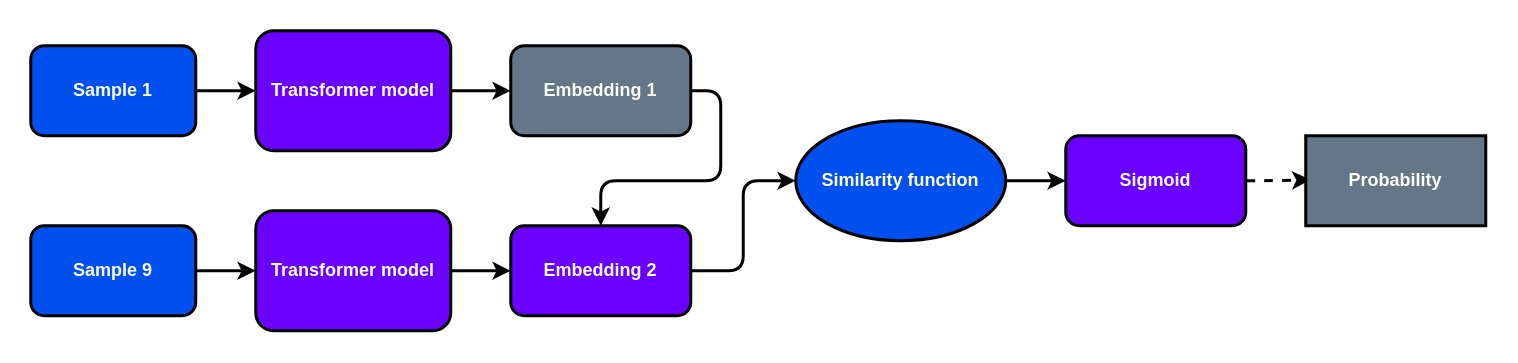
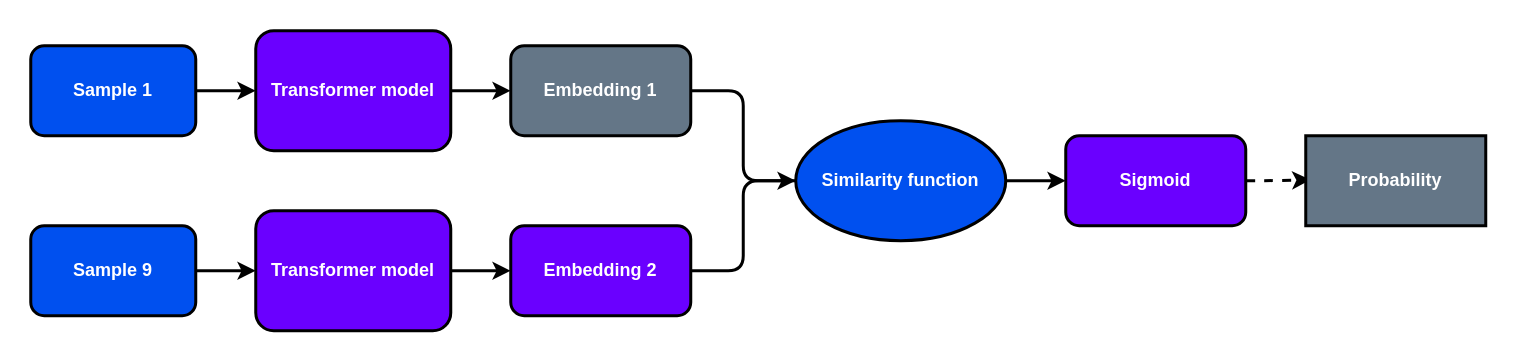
edge "Embedding 1" -> "Embedding 2": now "Embedding 1" -> "Similarity function"
edge "Embedding 2" -> "Similarity function": arrowhead classic -> none
